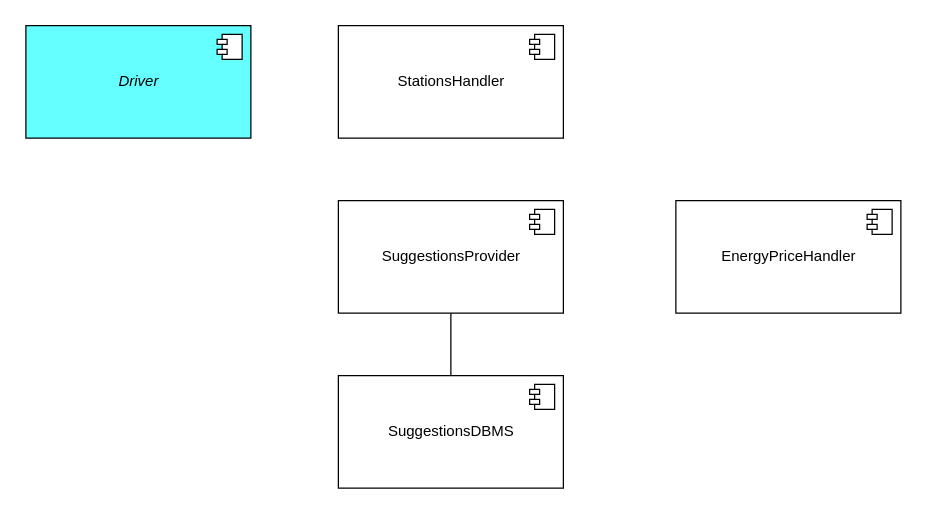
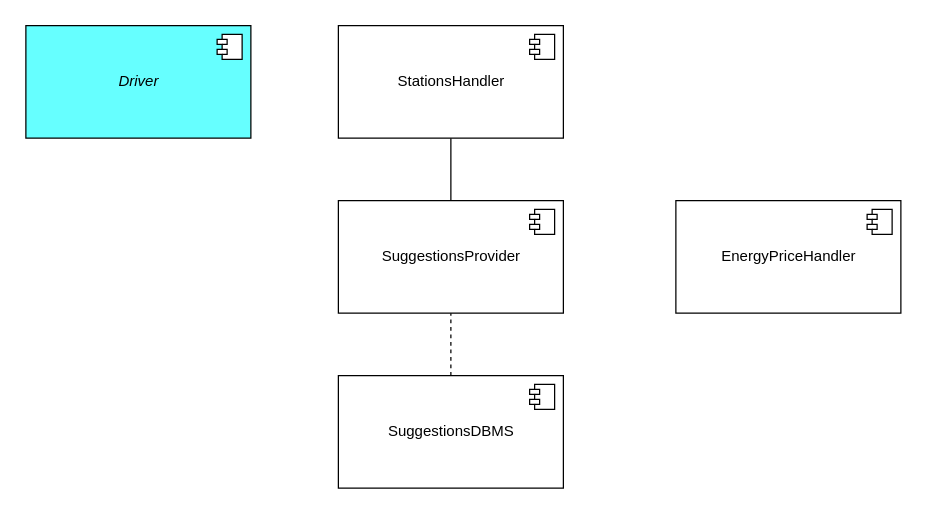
edge "StationsHandler" -- "SuggestionsProvider": added
edge "SuggestionsProvider" -- "SuggestionsDBMS": style solid -> dashed
